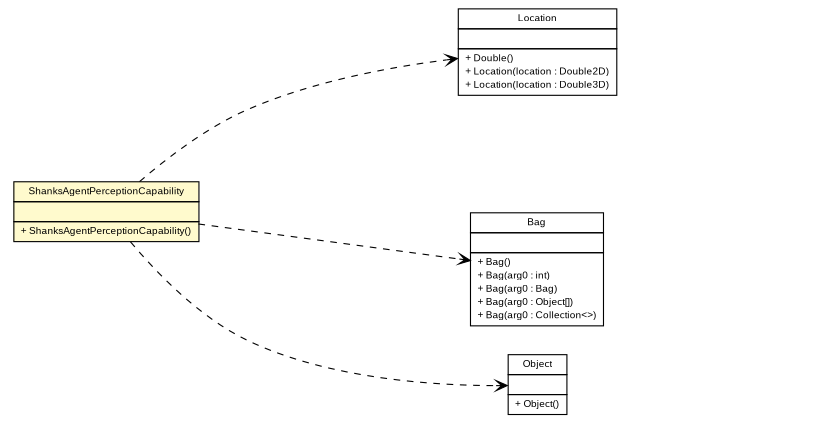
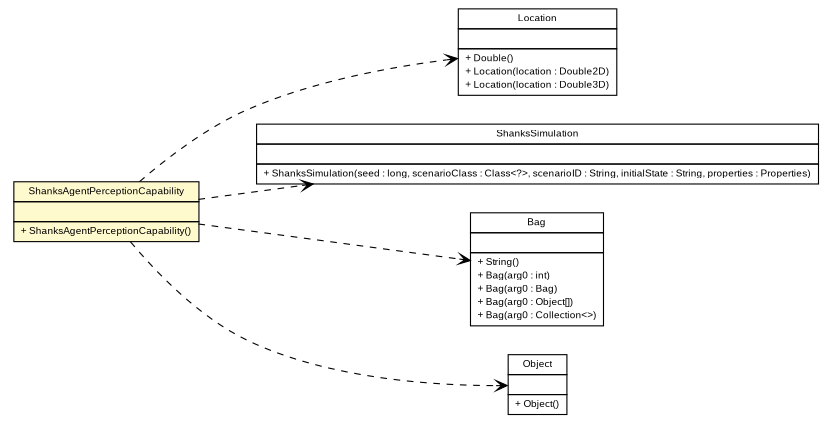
node "ShanksSimulation": added
node "Bag": text "+ Bag()" -> "+ String()"
